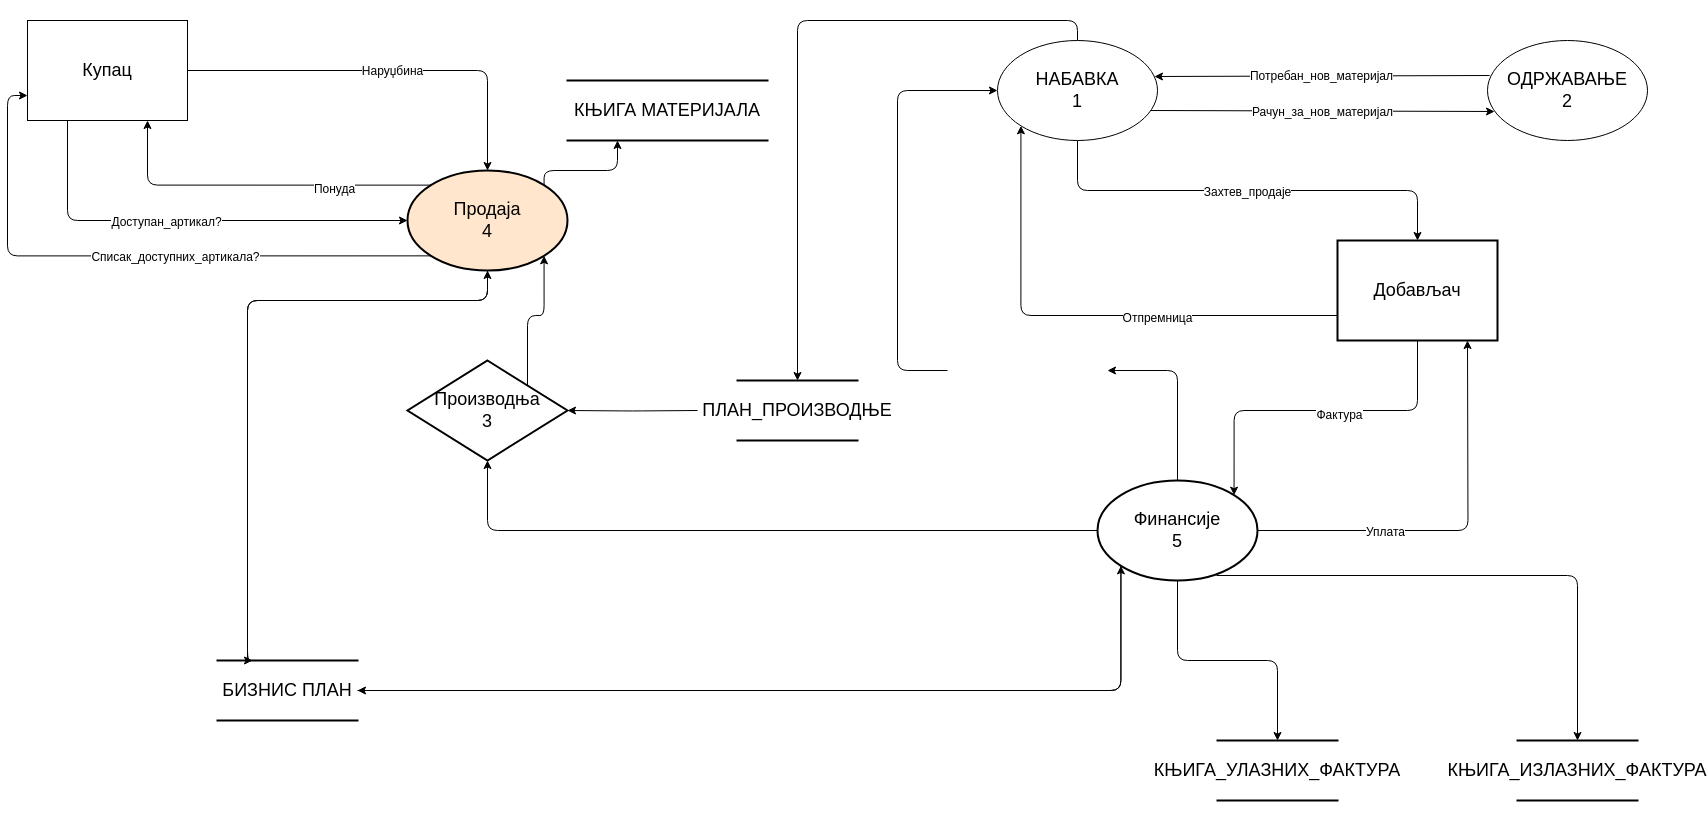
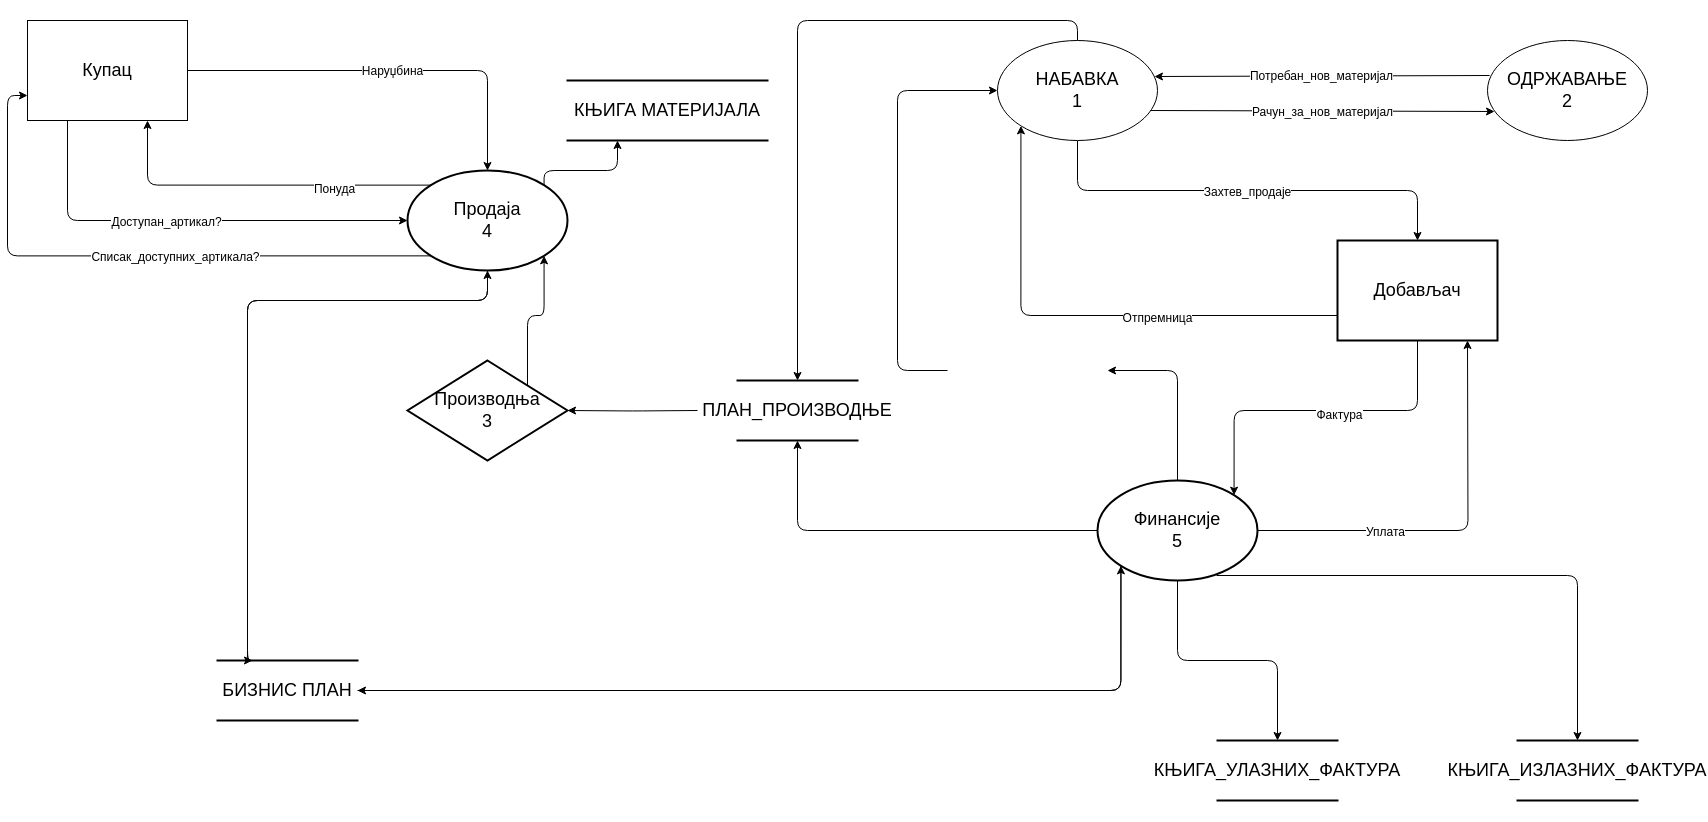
node "Продаја 4": fillcolor #ffe6cc -> #ffffff
edge "Финансије 5" -> "Производња 3": now "Финансије 5" -> "ПЛАН_ПРОИЗВОДЊЕ"
